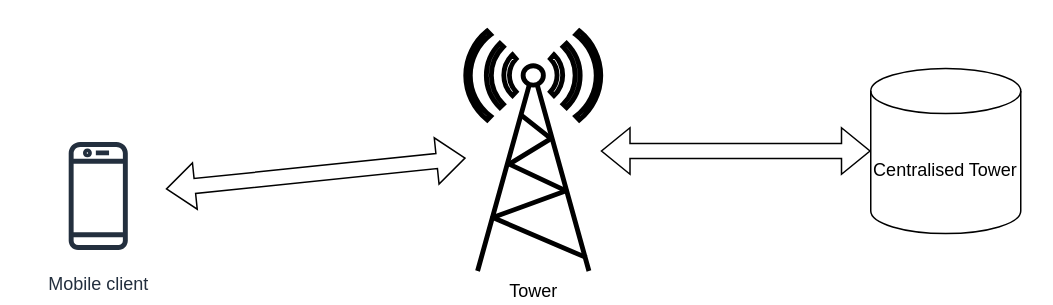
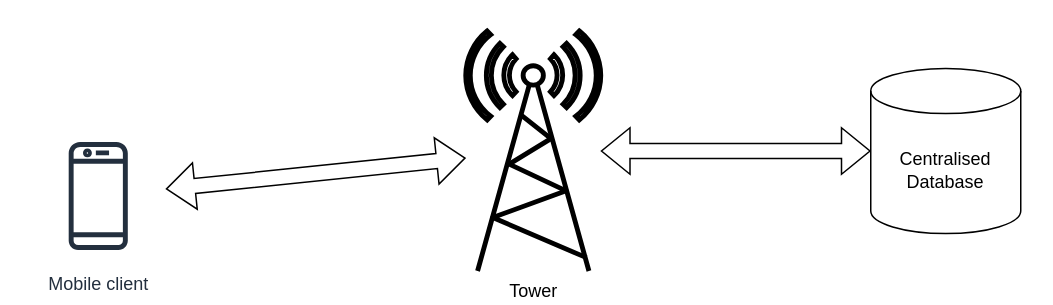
node "Centralised Tower": label "Centralised Tower" -> "Centralised Database"
